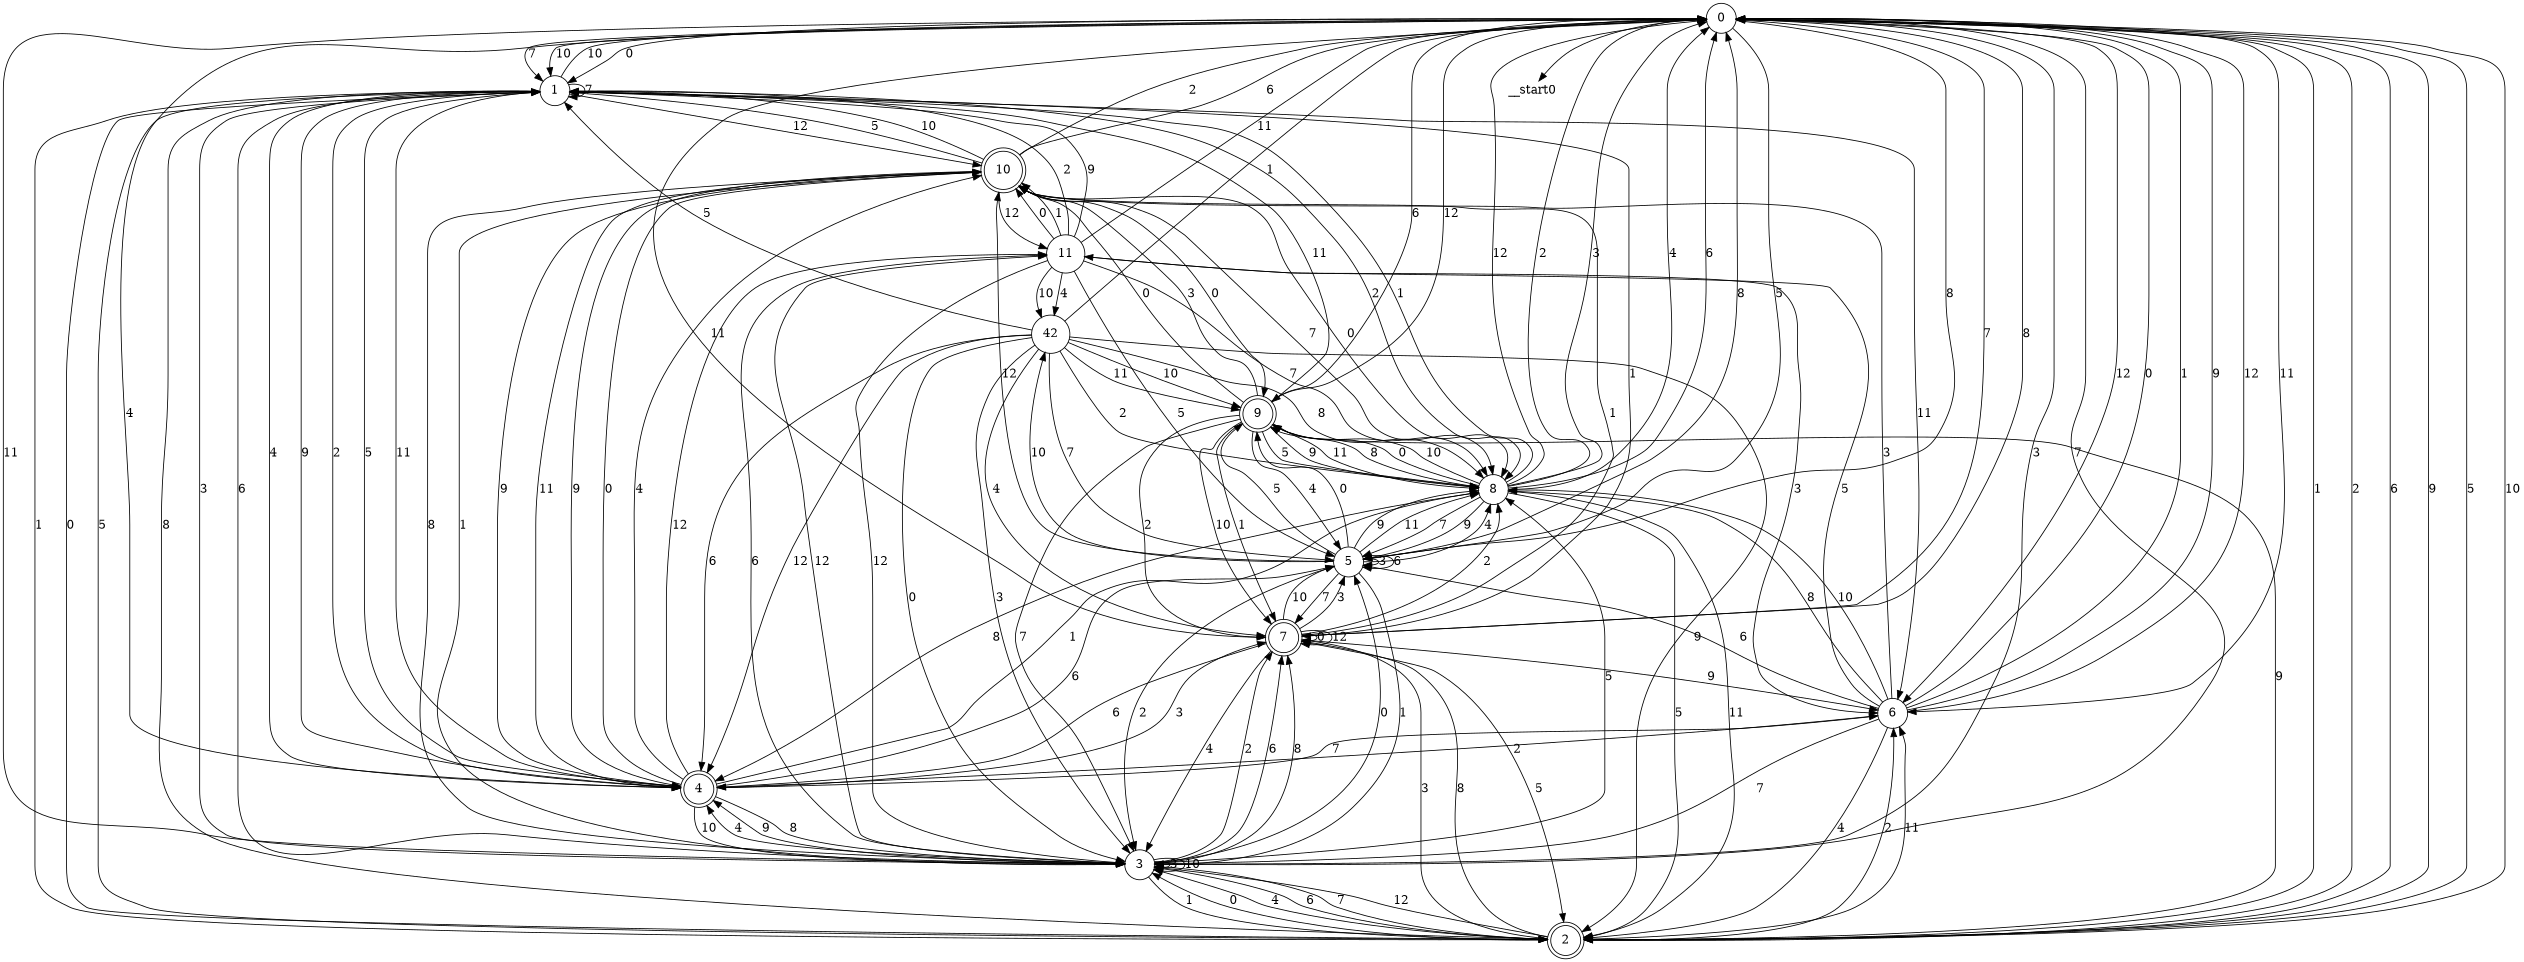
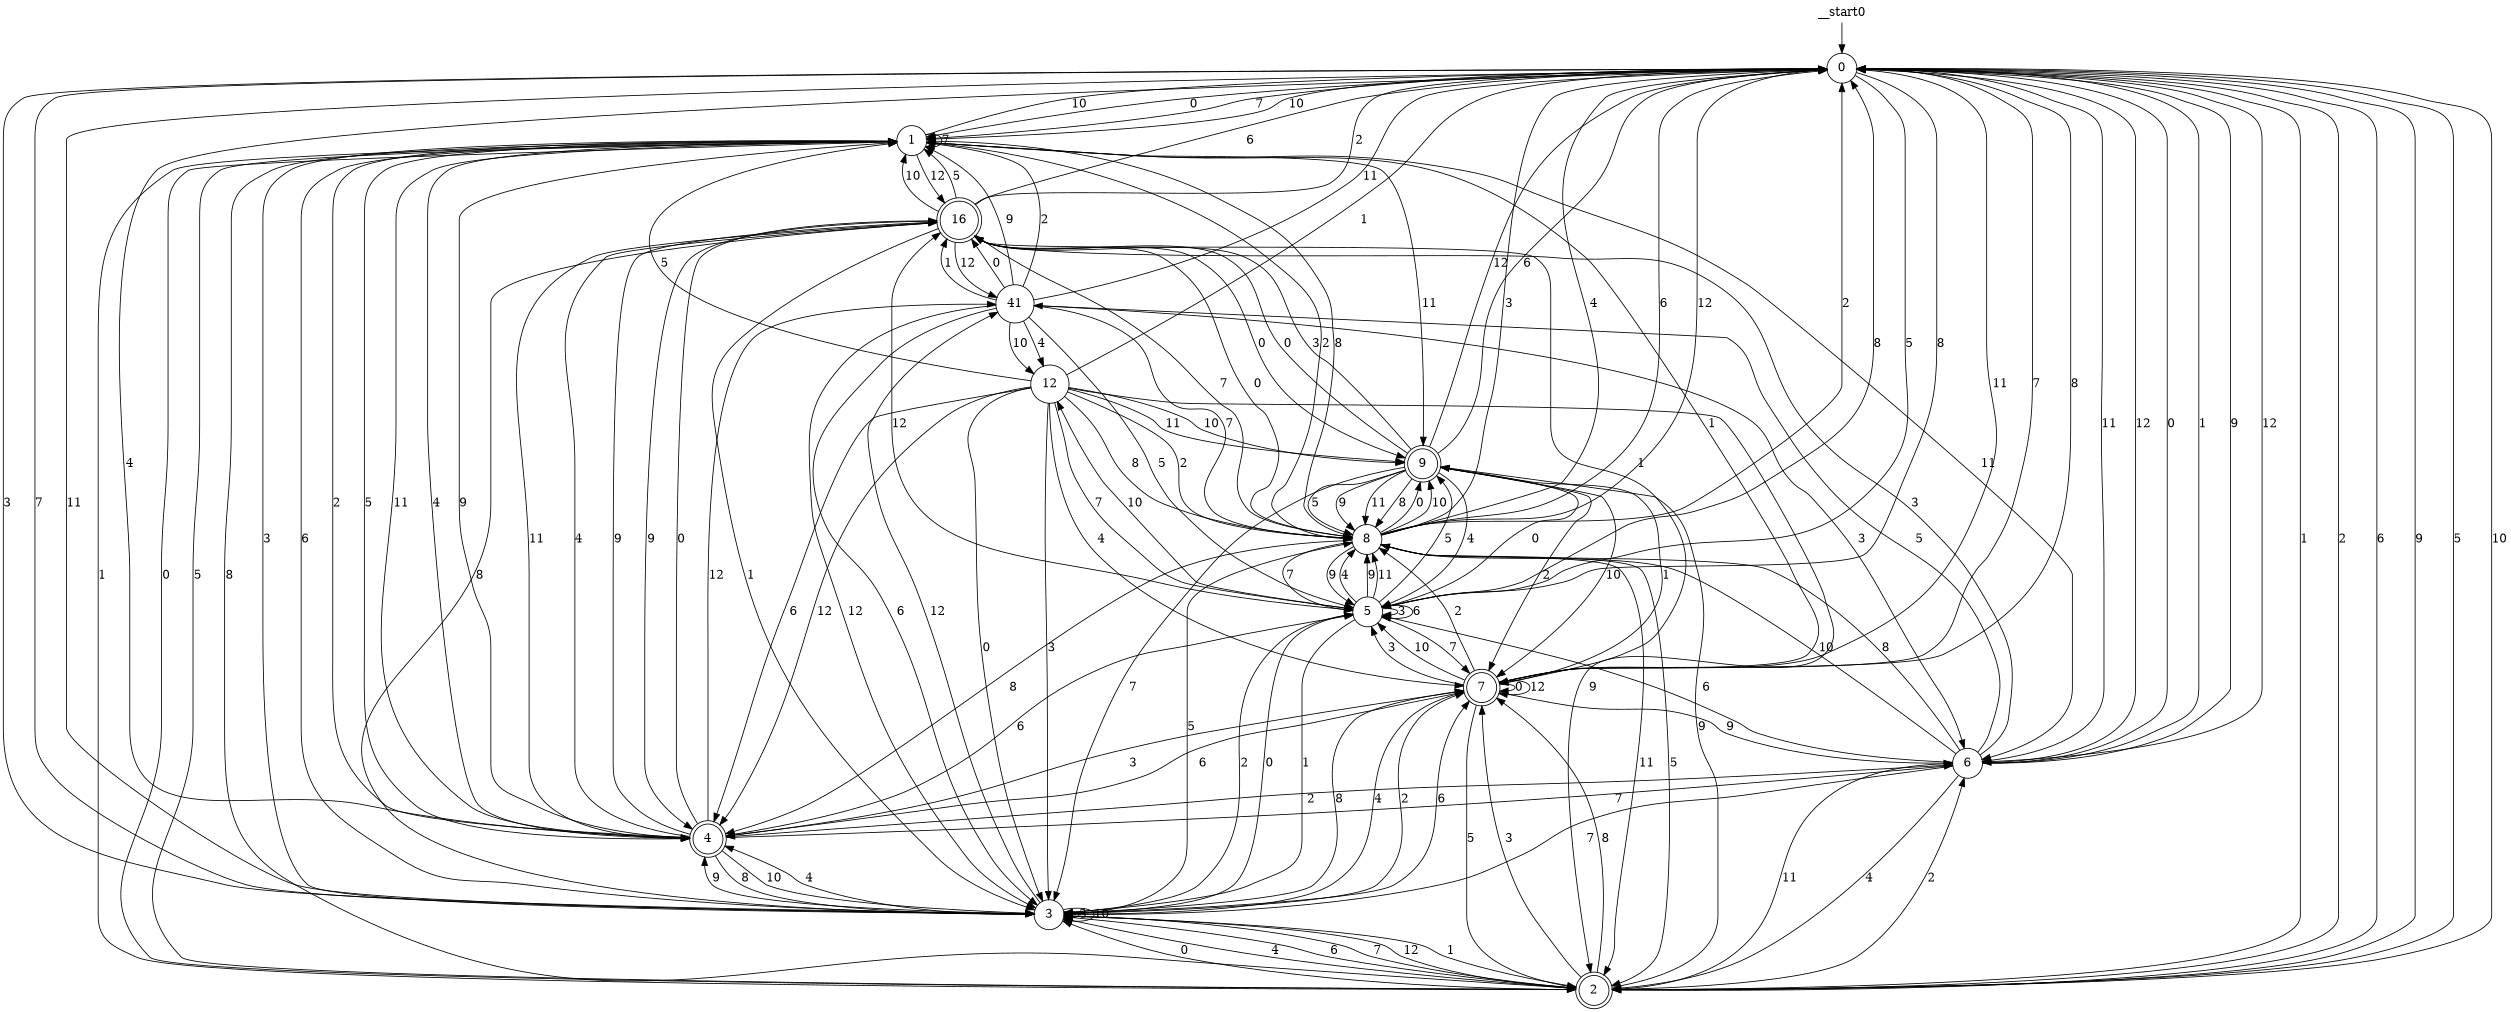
edge "0" -> "__start0": reversed
node "10": label "10" -> "16"
node "11": label "11" -> "41"
edge "8" -> "1": label "1" -> "8"
node "42": label "42" -> "12"
edge "4" -> "8": removed, label "1"
